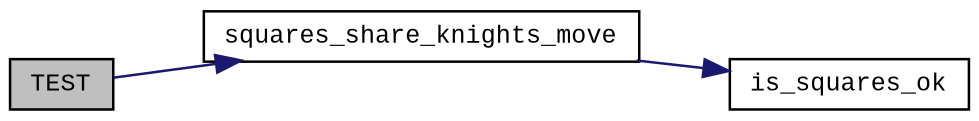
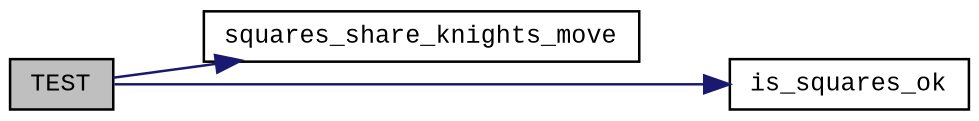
edge "squares_share_knights_move" -> "is_squares_ok": now "TEST" -> "is_squares_ok"
